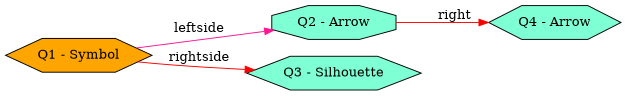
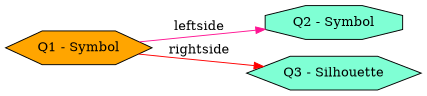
node "Q2 - Arrow": label "Q2 - Arrow" -> "Q2 - Symbol"
node "Q4 - Arrow": removed
